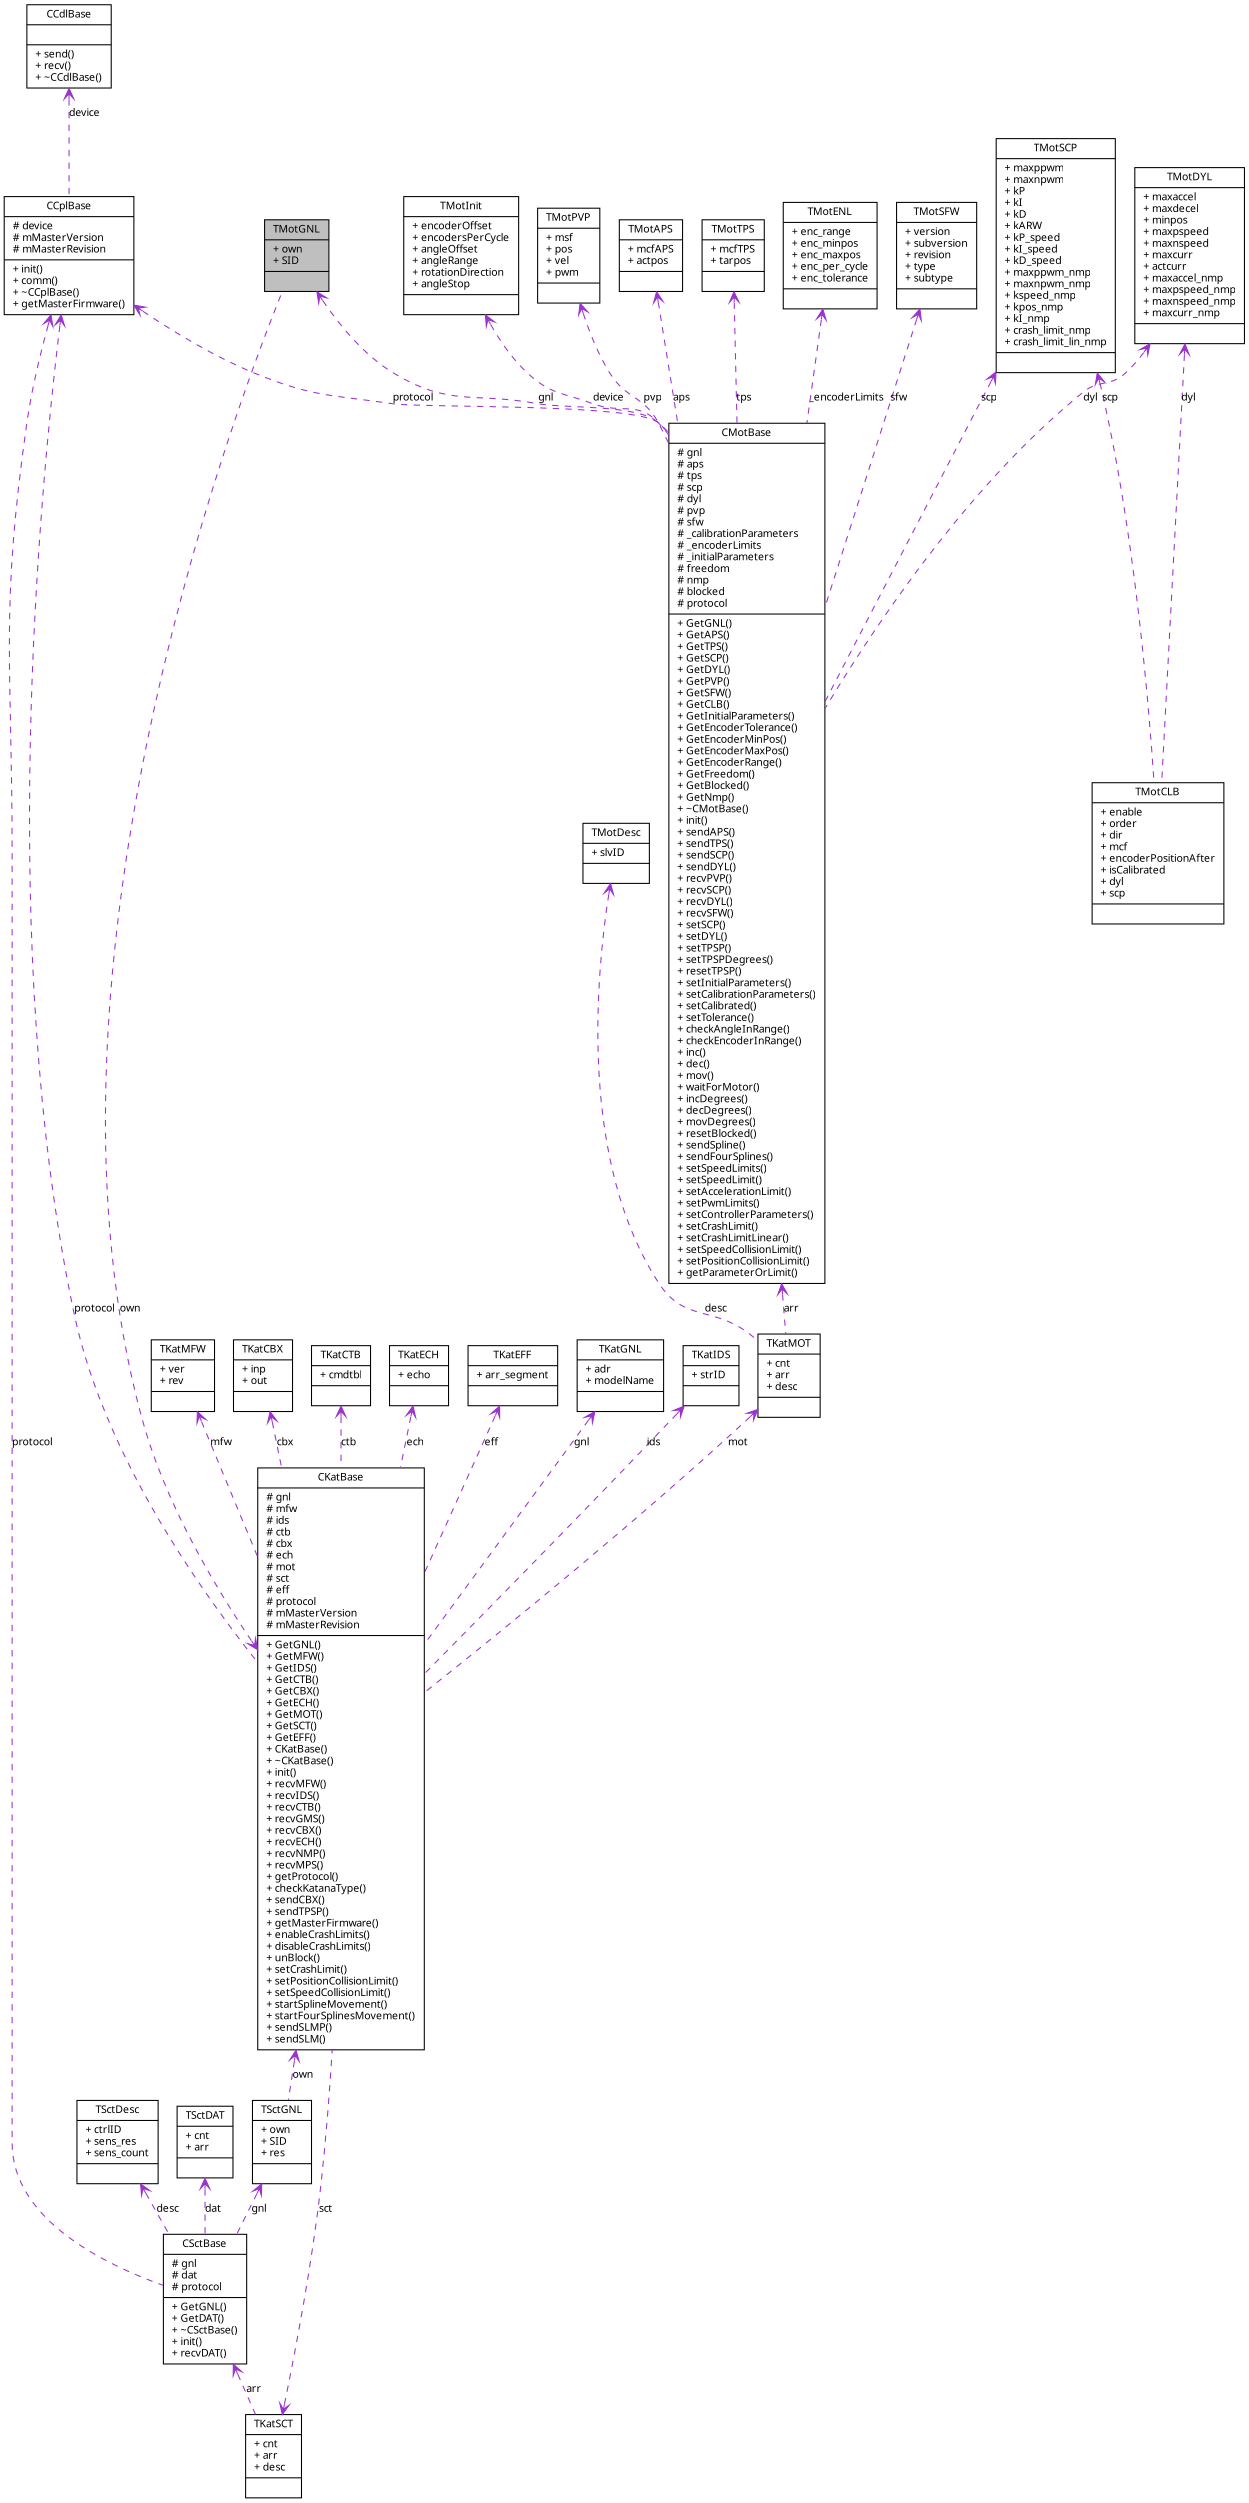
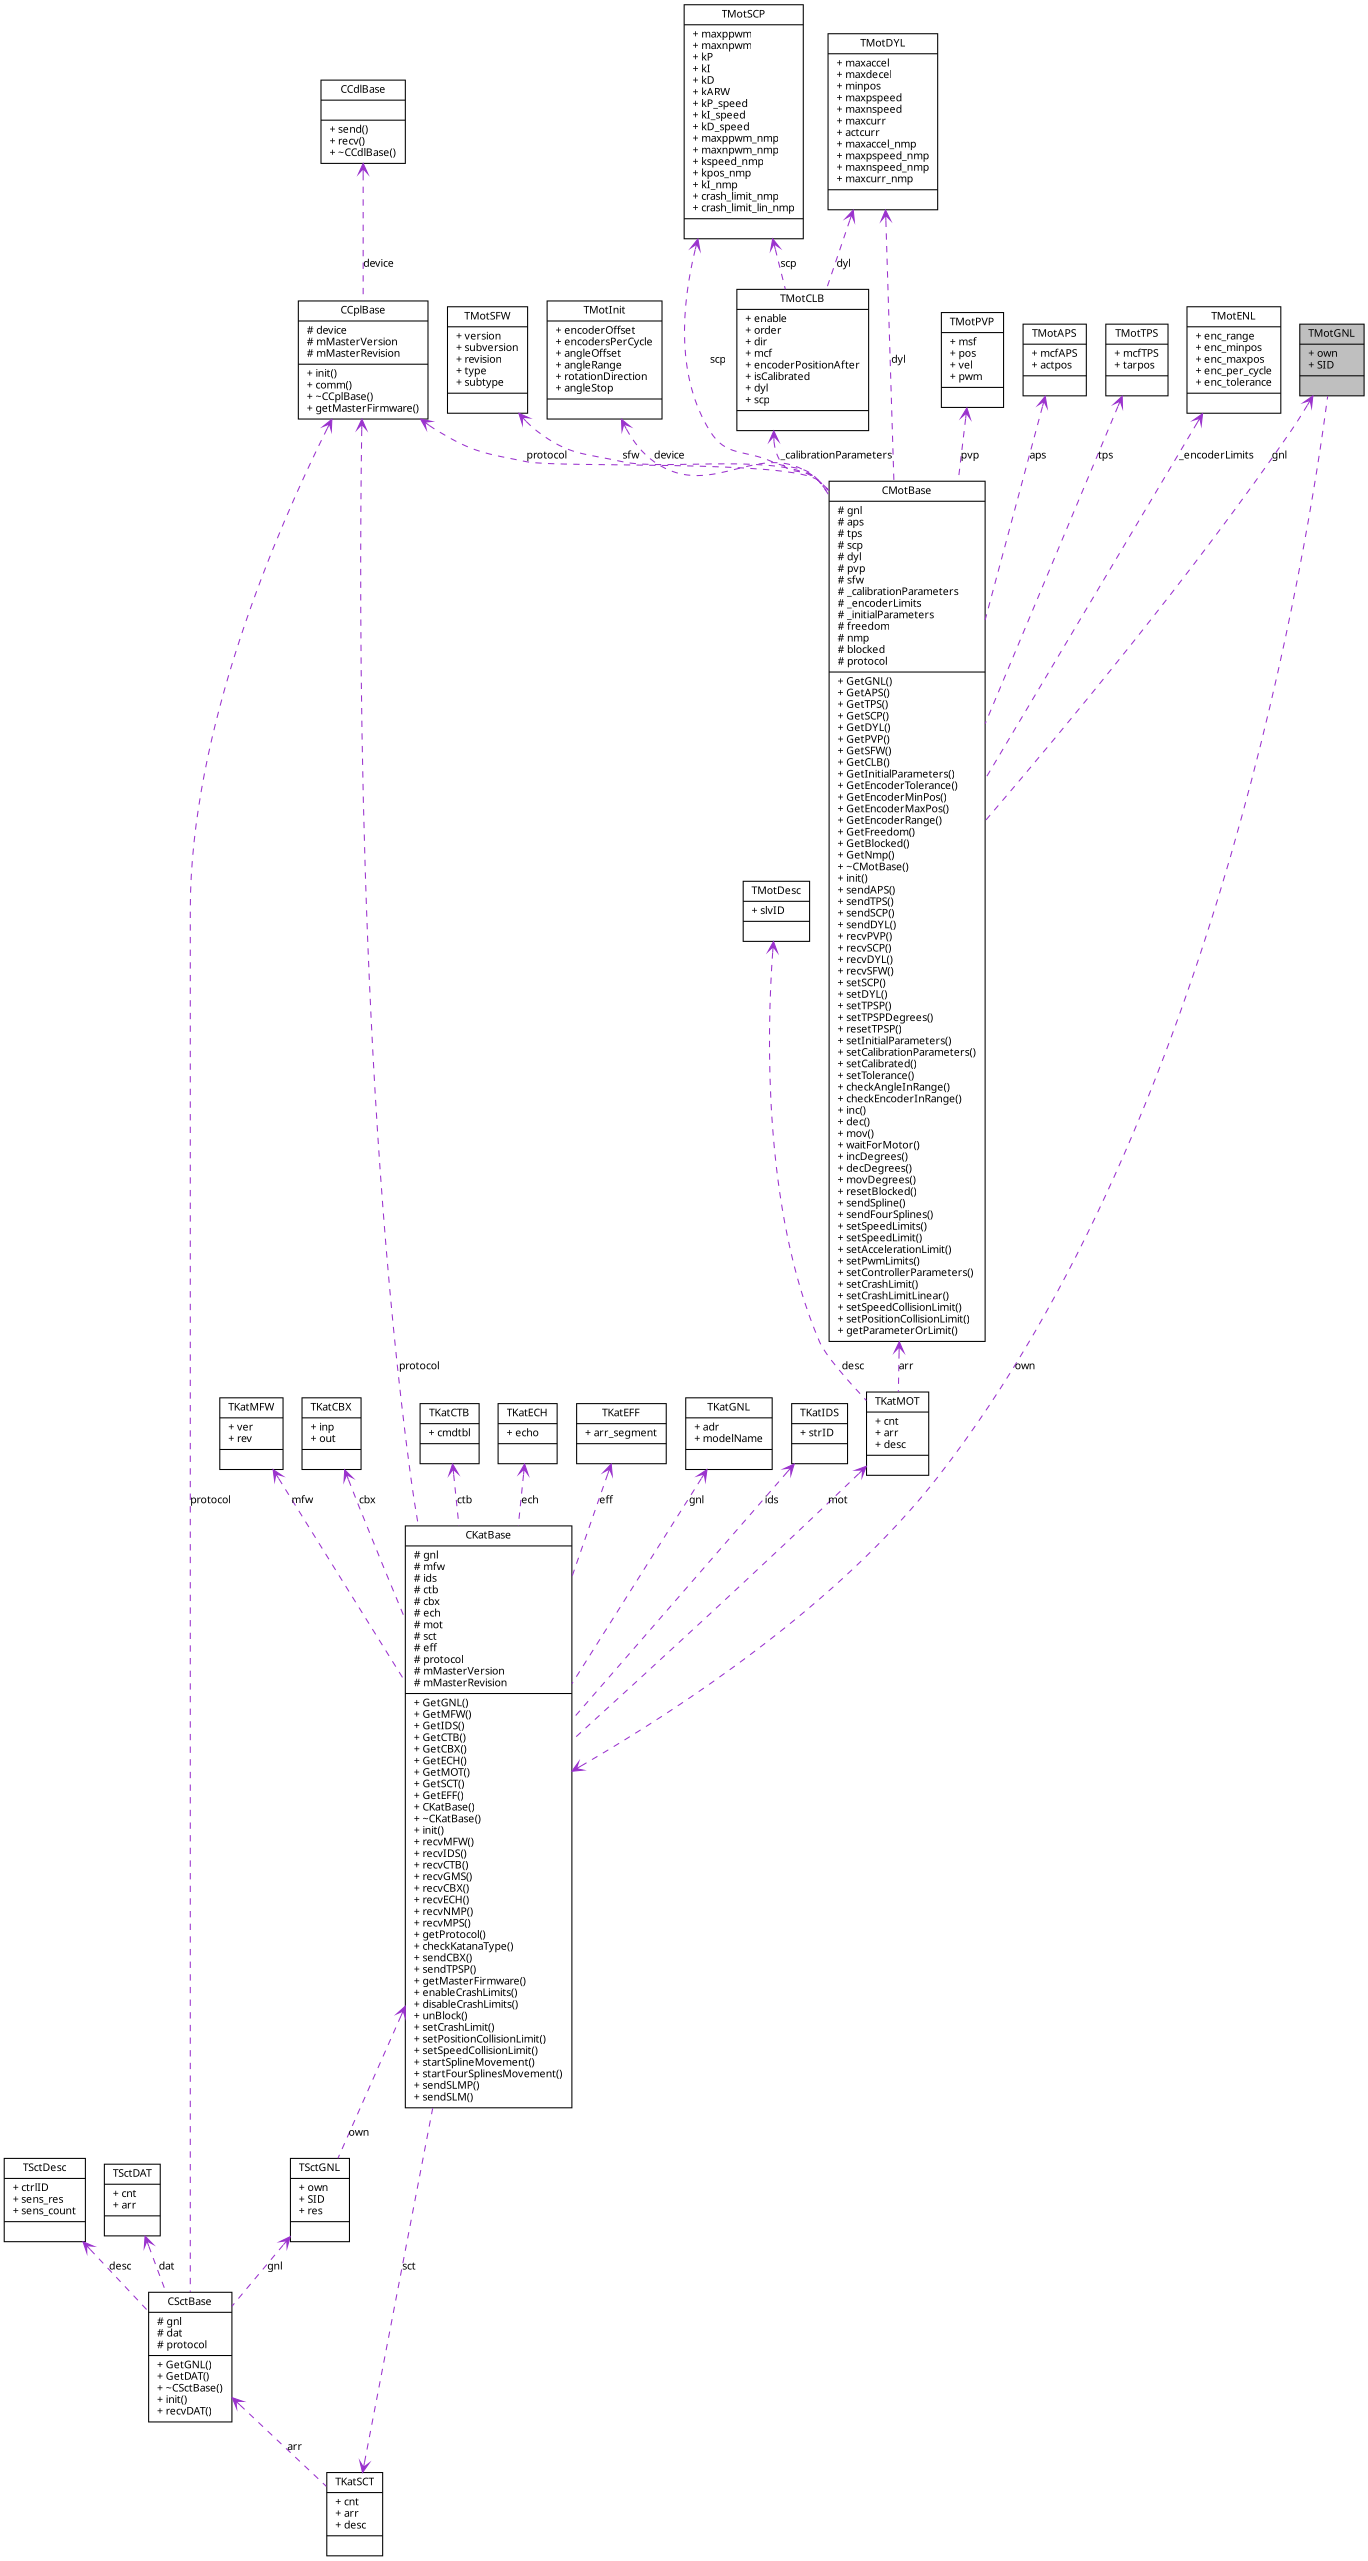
edge "CMotBase" -> "TMotCLB": added, label "_calibrationParameters"
